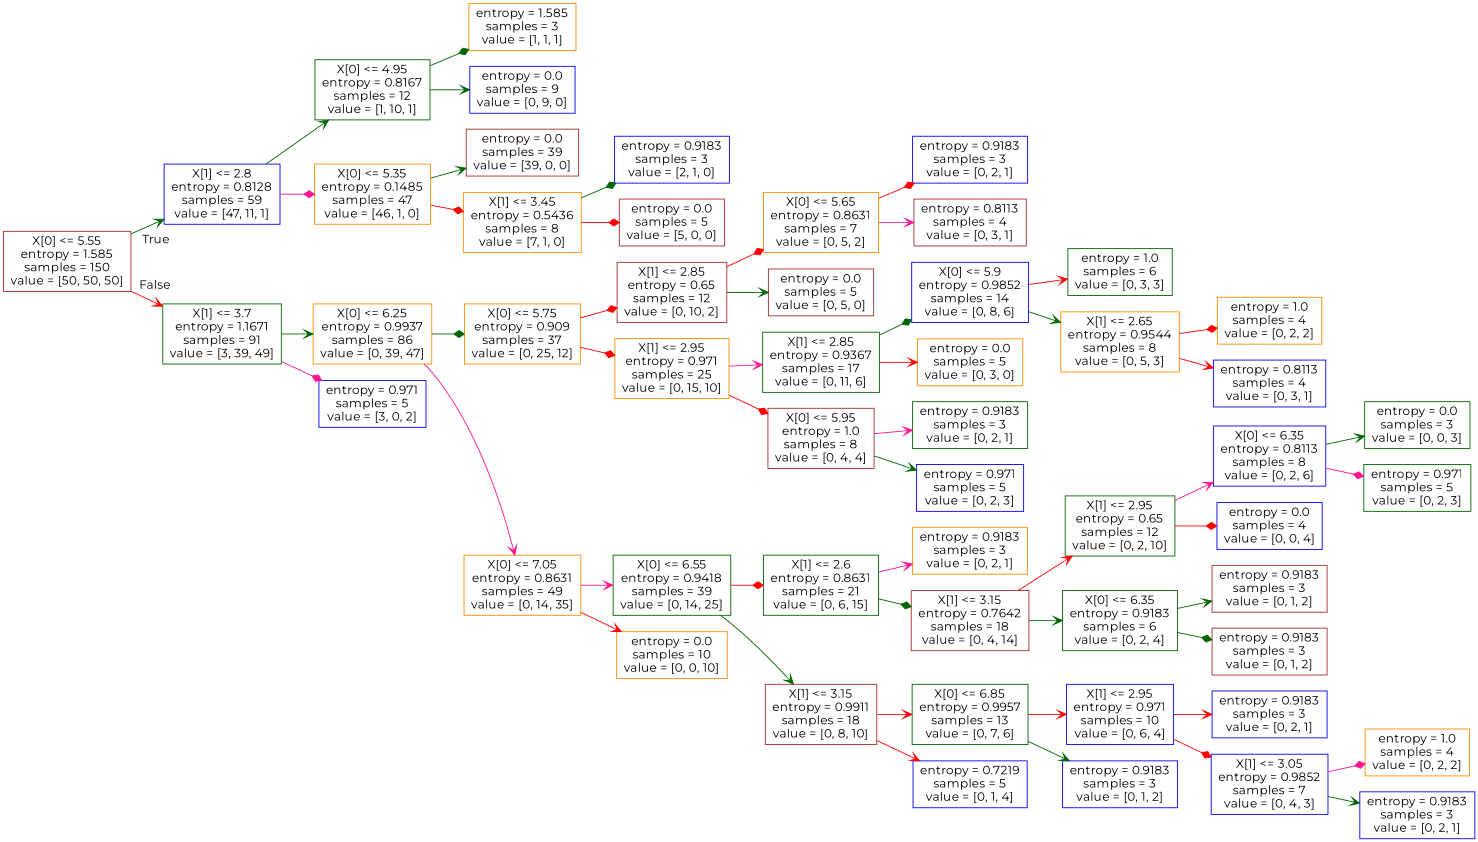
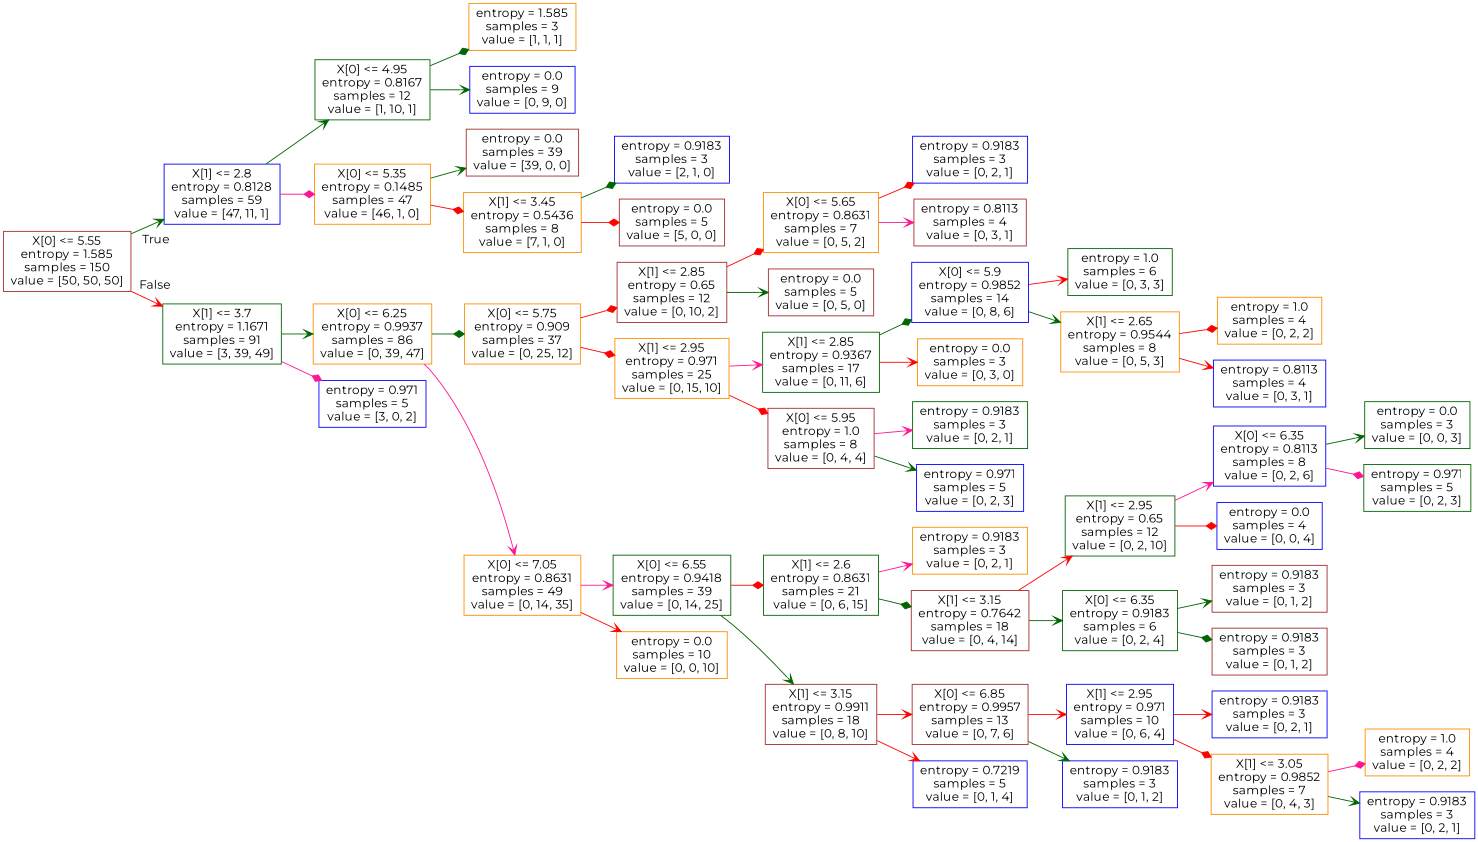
node "entropy = 0.0 samples = 5 value = [0, 3, 0]": label "entropy = 0.0 samples = 5 value = [0, 3, 0]" -> "entropy = 0.0 samples = 3 value = [0, 3, 0]"
node "X[0] <= 6.85 entropy = 0.9957 samples = 13 value = [0, 7, 6]": color darkgreen -> brown
node "X[1] <= 3.05 entropy = 0.9852 samples = 7 value = [0, 4, 3]": color blue -> darkorange
